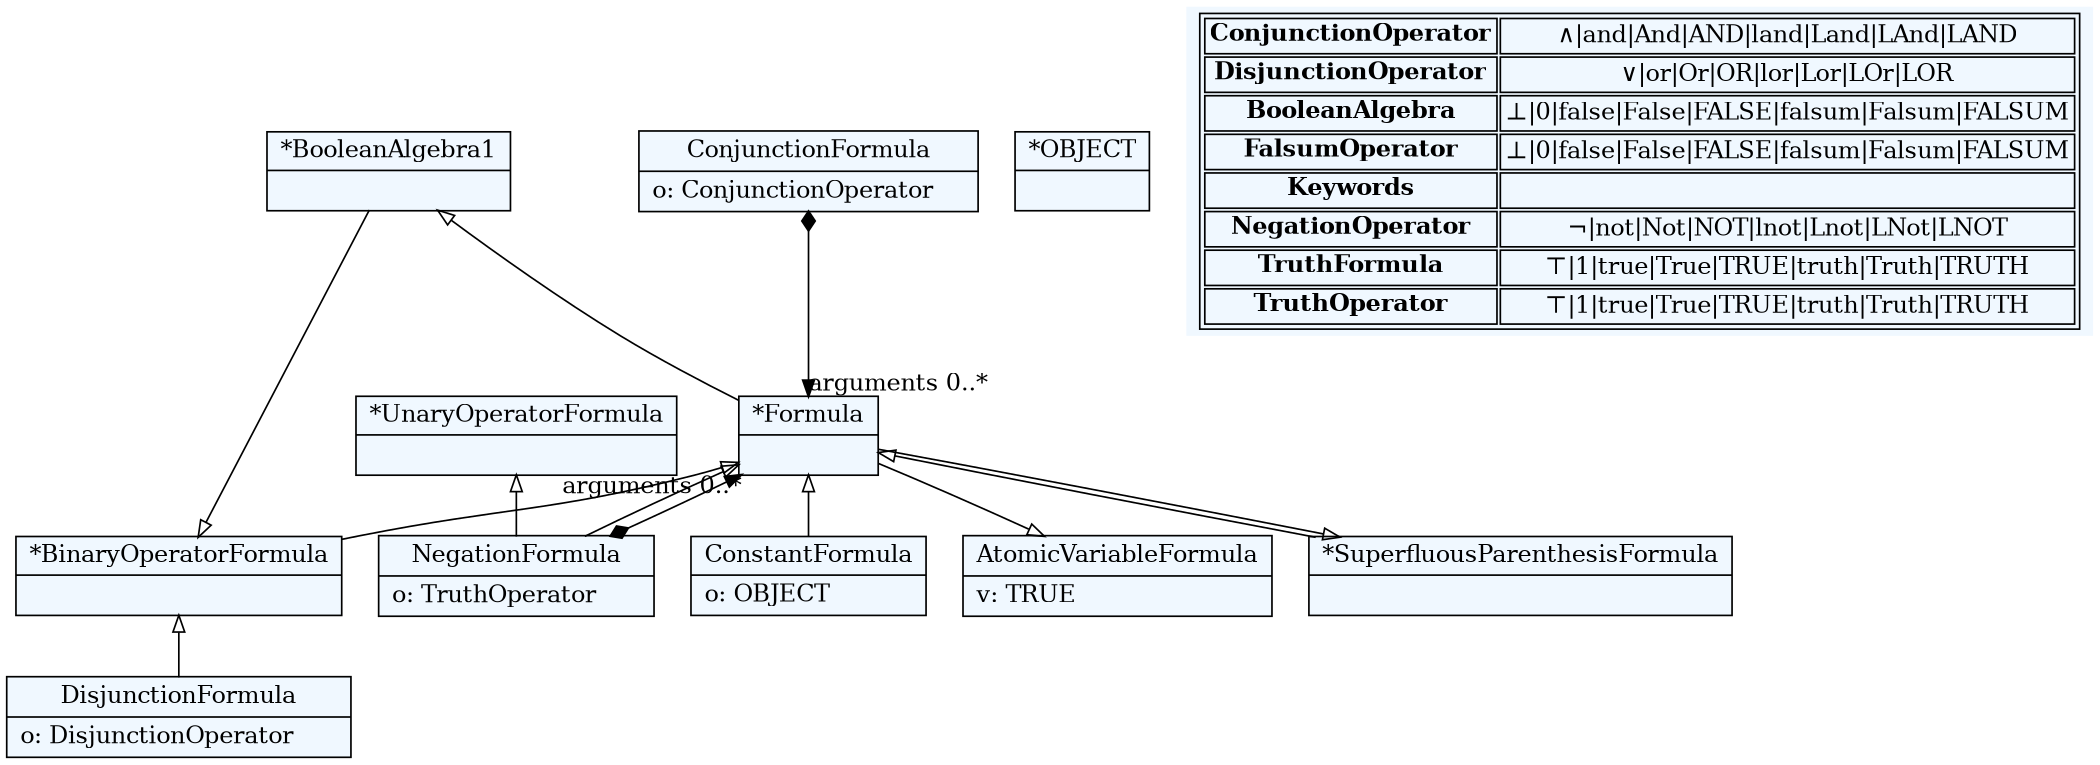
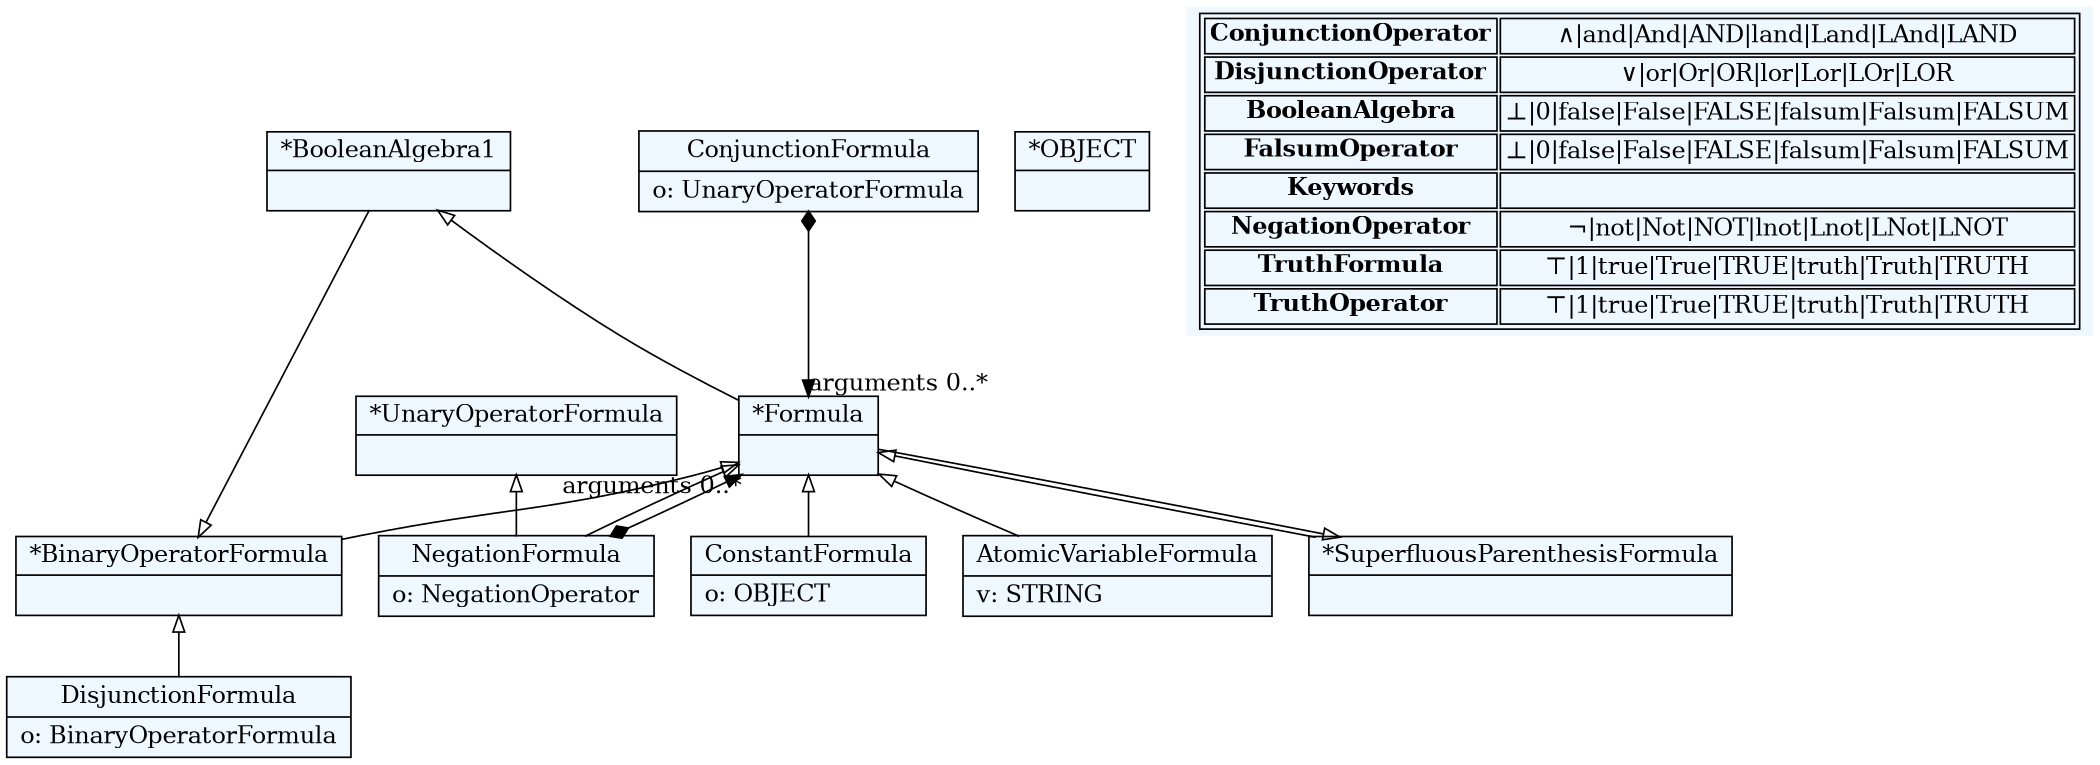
node "ConjunctionFormula": text "o: ConjunctionOperator" -> "o: UnaryOperatorFormula"
edge "*Formula" -> "AtomicVariableFormula": reversed
node "NegationFormula": text "o: TruthOperator" -> "o: NegationOperator"
node "AtomicVariableFormula": text "v: TRUE" -> "v: STRING"
node "DisjunctionFormula": text "o: DisjunctionOperator" -> "o: BinaryOperatorFormula"
